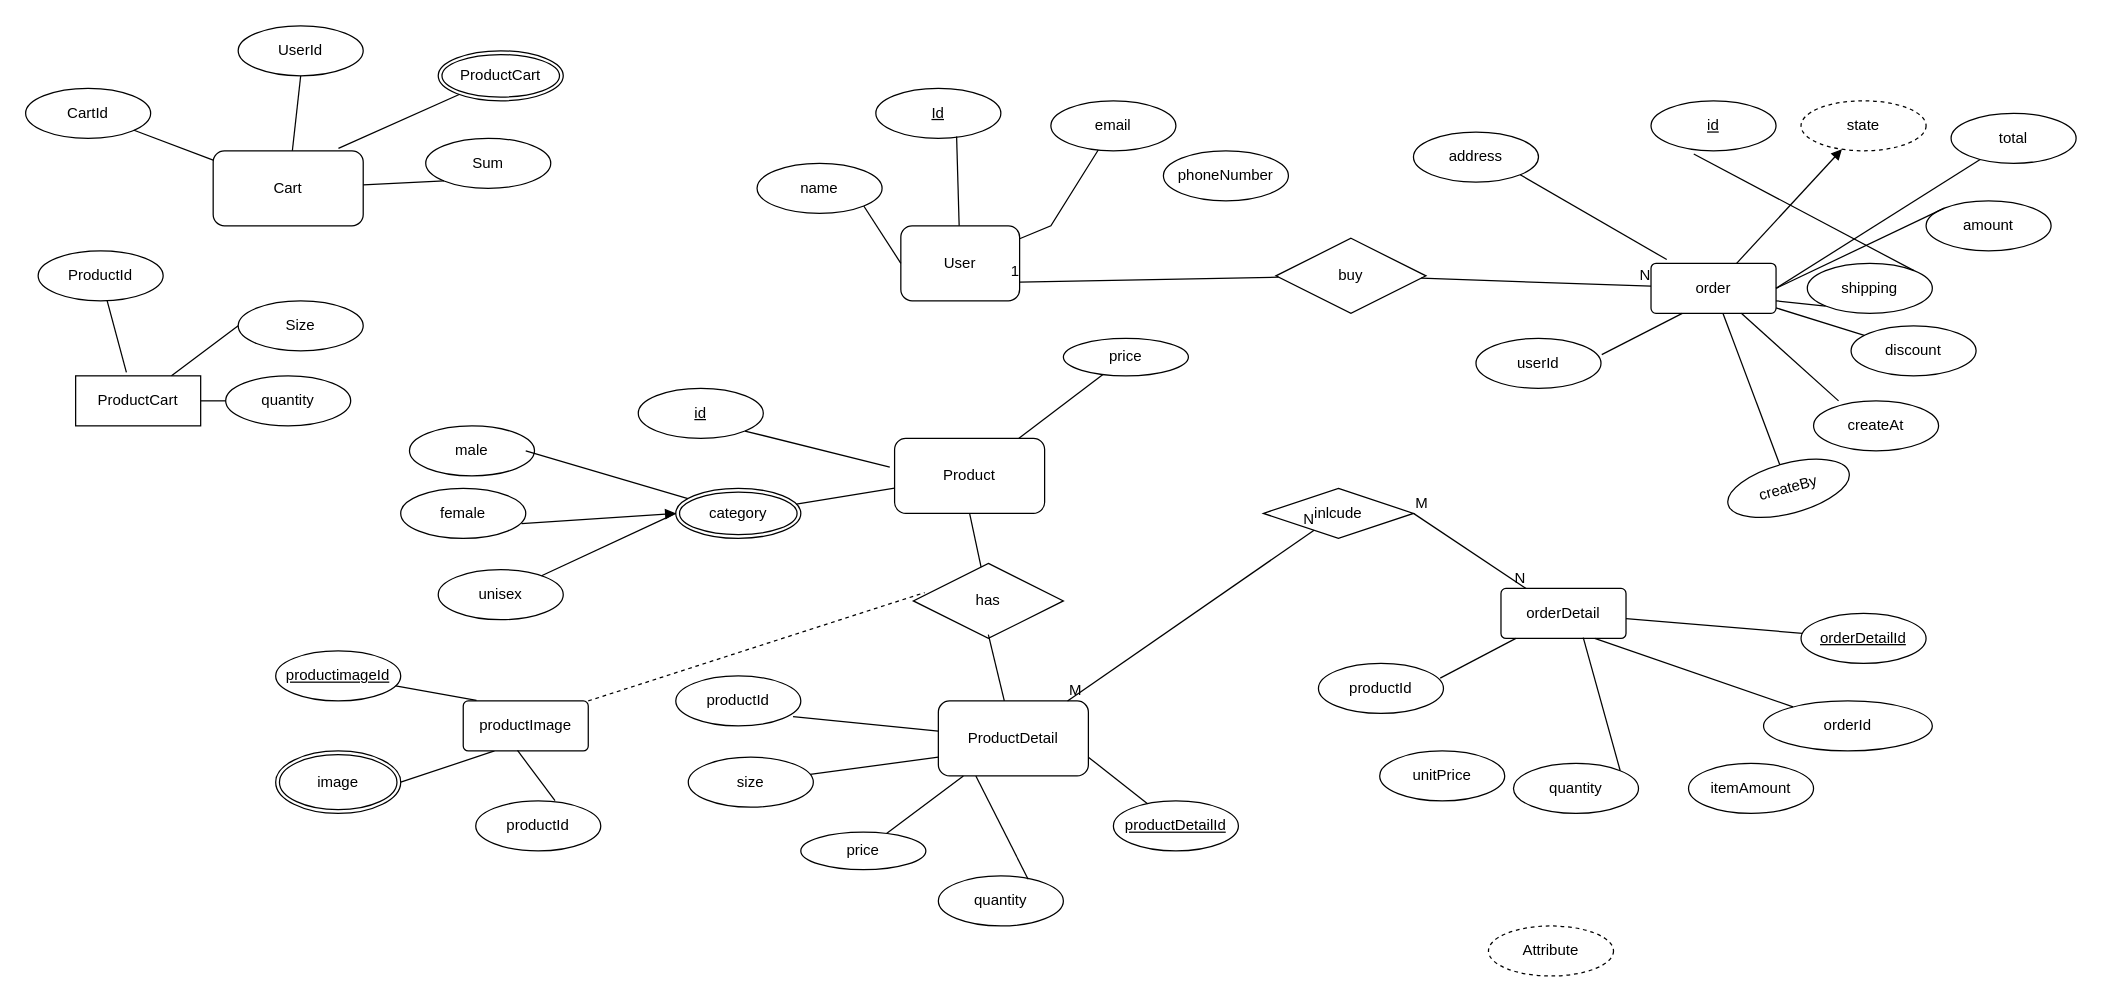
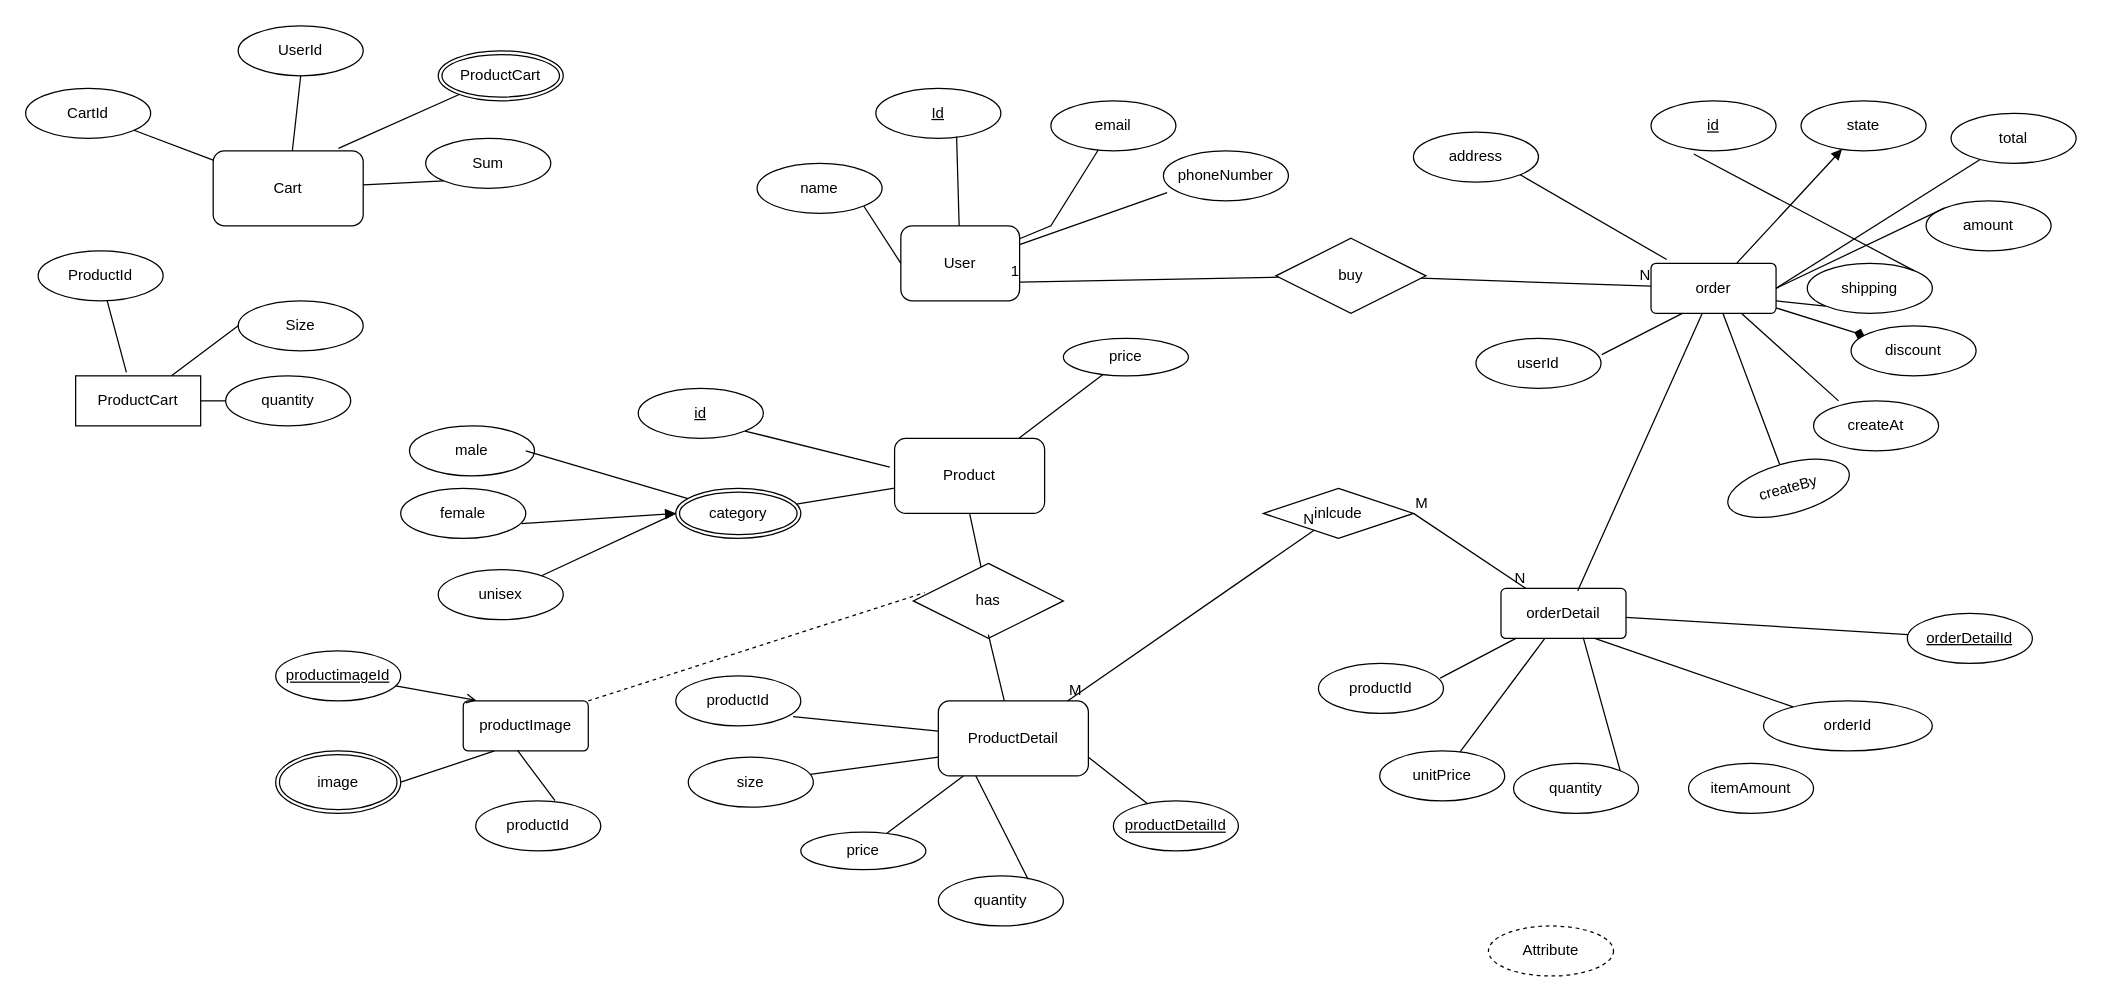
node "state": style dashed -> solid
edge "phoneNumber" -- "User": added
edge "order" -- "discount": arrowhead none -> diamond
edge "order" -- "orderDetail": added
node "orderDetailId": moved (1863, 638) -> (1969, 638)
edge "orderDetail" -- "unitPrice": added
edge "productimageId" -- "productImage": arrowhead none -> open
